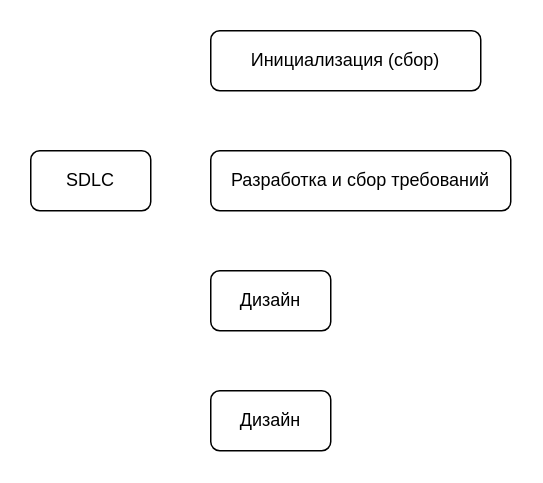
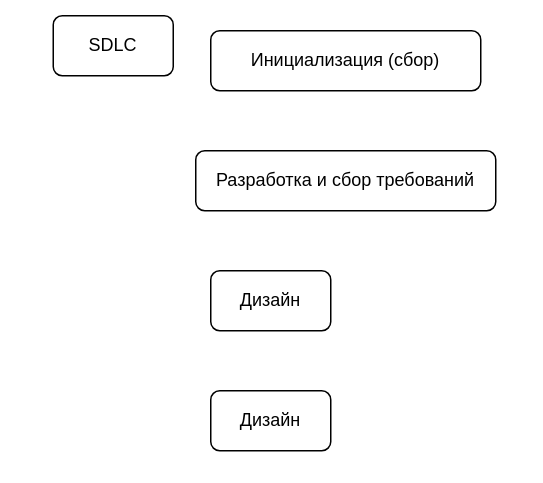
node "SDLC": moved (91, 181) -> (113, 46)
node "Разработка и сбор требований": moved (361, 181) -> (346, 181)
